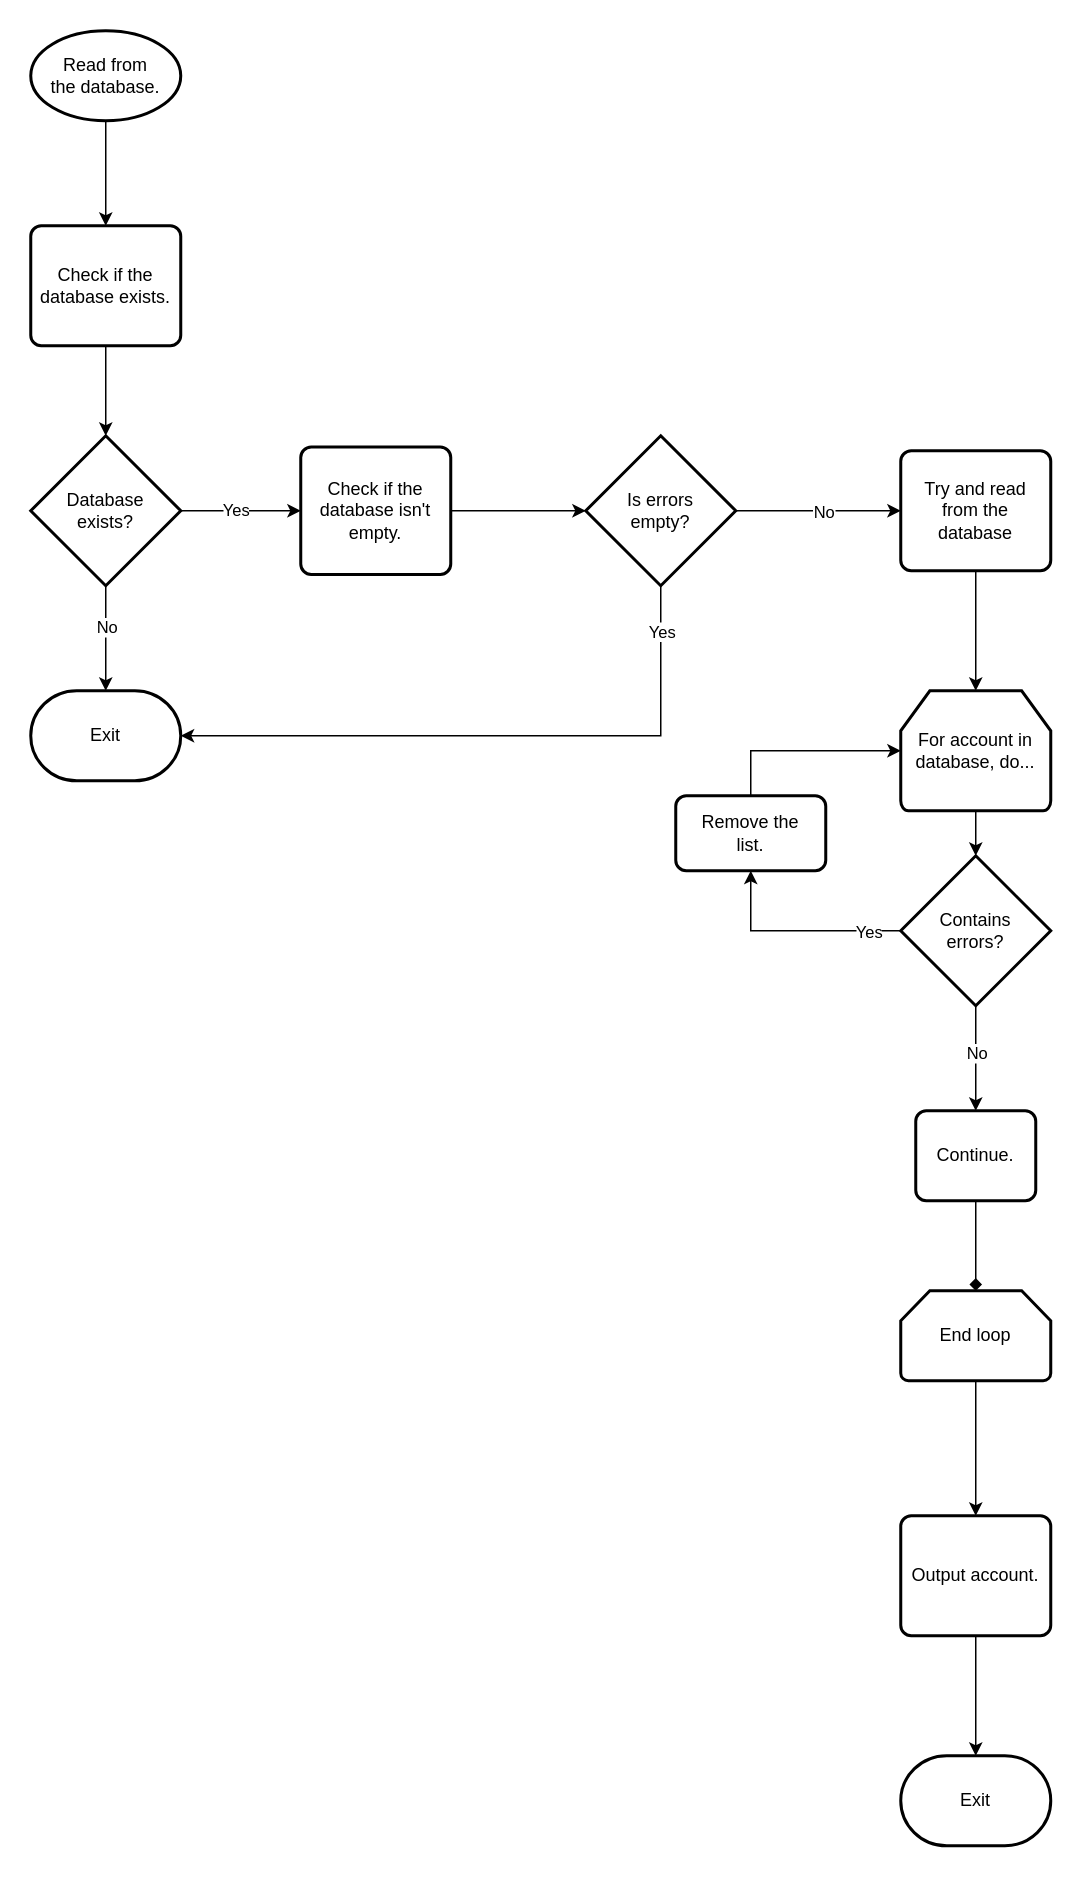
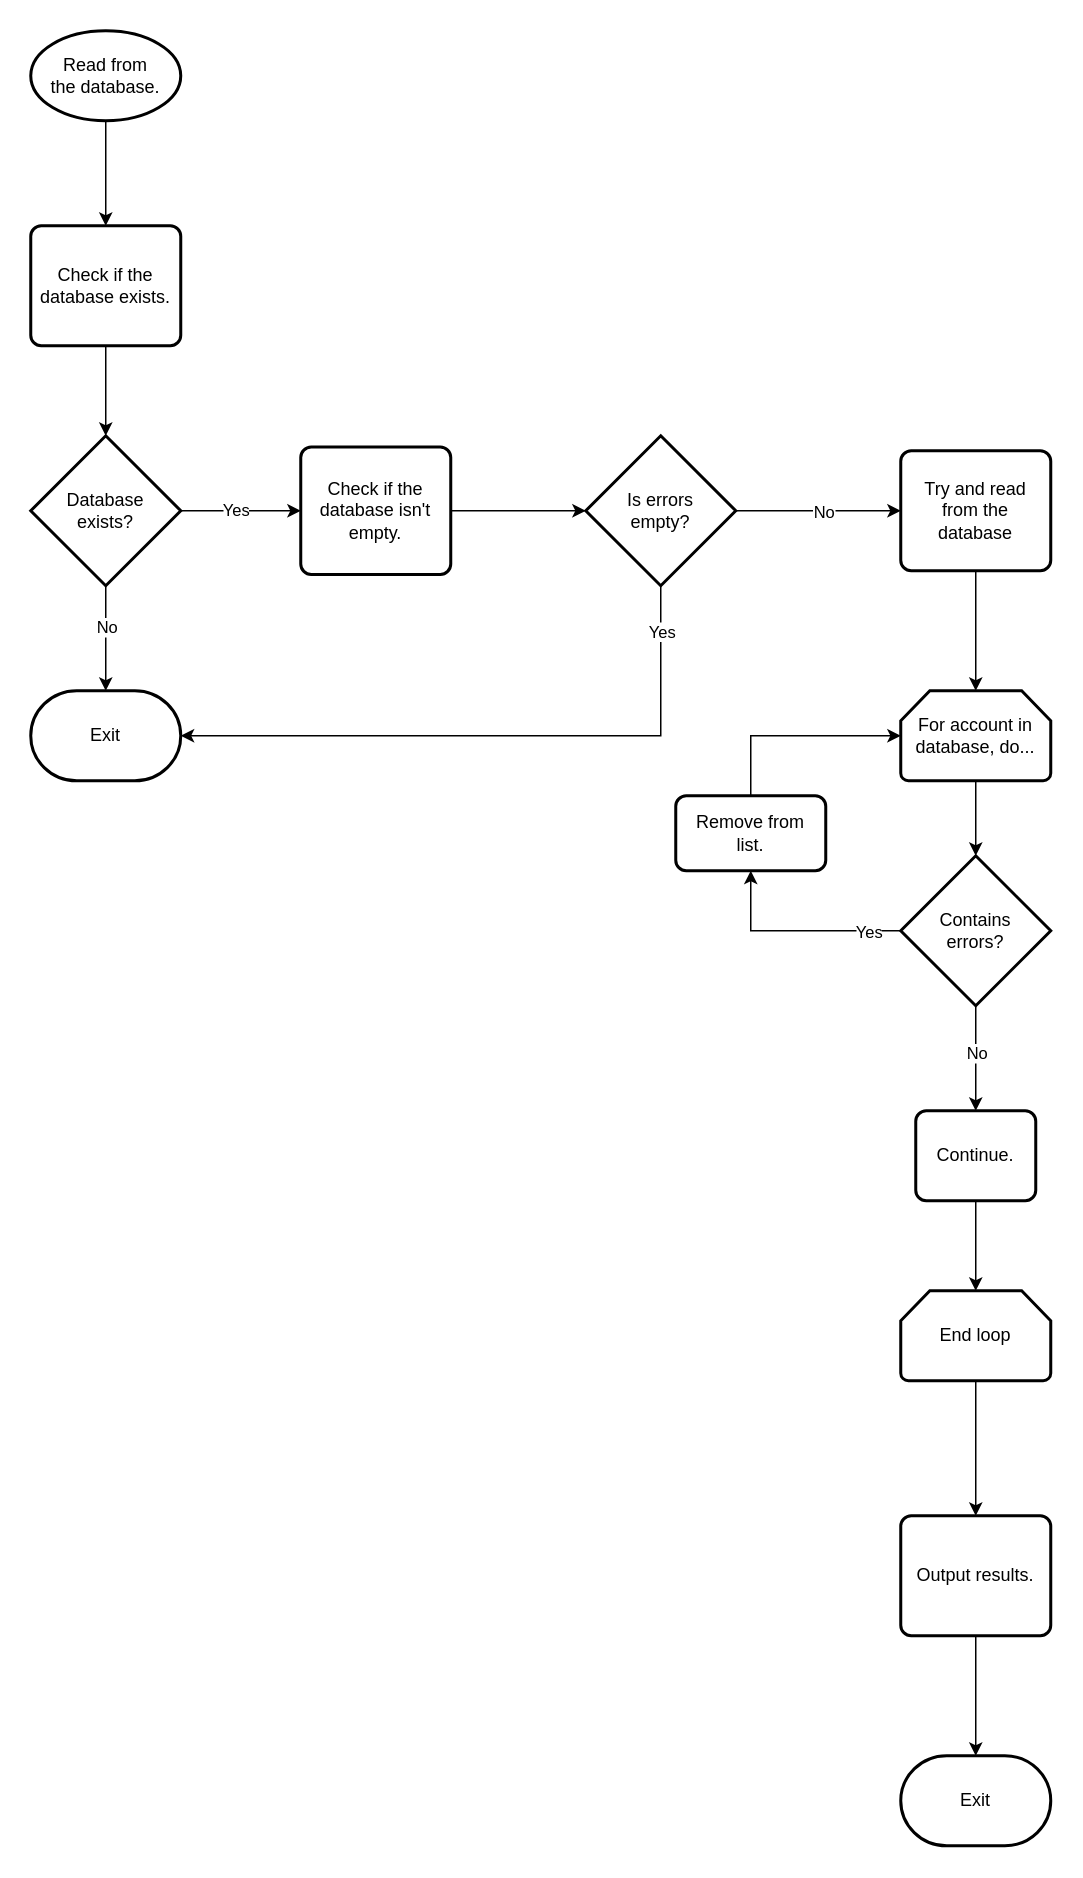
node "For account in database, do...": size 150x120 -> 150x90
node "Remove the list.": label "Remove the list." -> "Remove from list."
edge "Continue." -> "End loop": arrowhead diamond -> classic
node "Output account.": label "Output account." -> "Output results."
